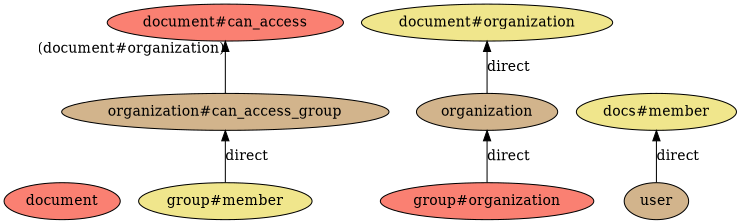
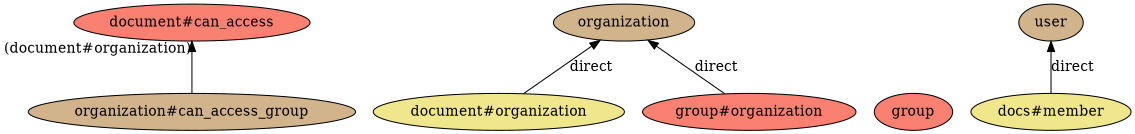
edge "organization" -> "document#organization": reversed
node "group": added
edge "user" -> "docs#member": reversed
node "document": removed
node "group#member": removed
